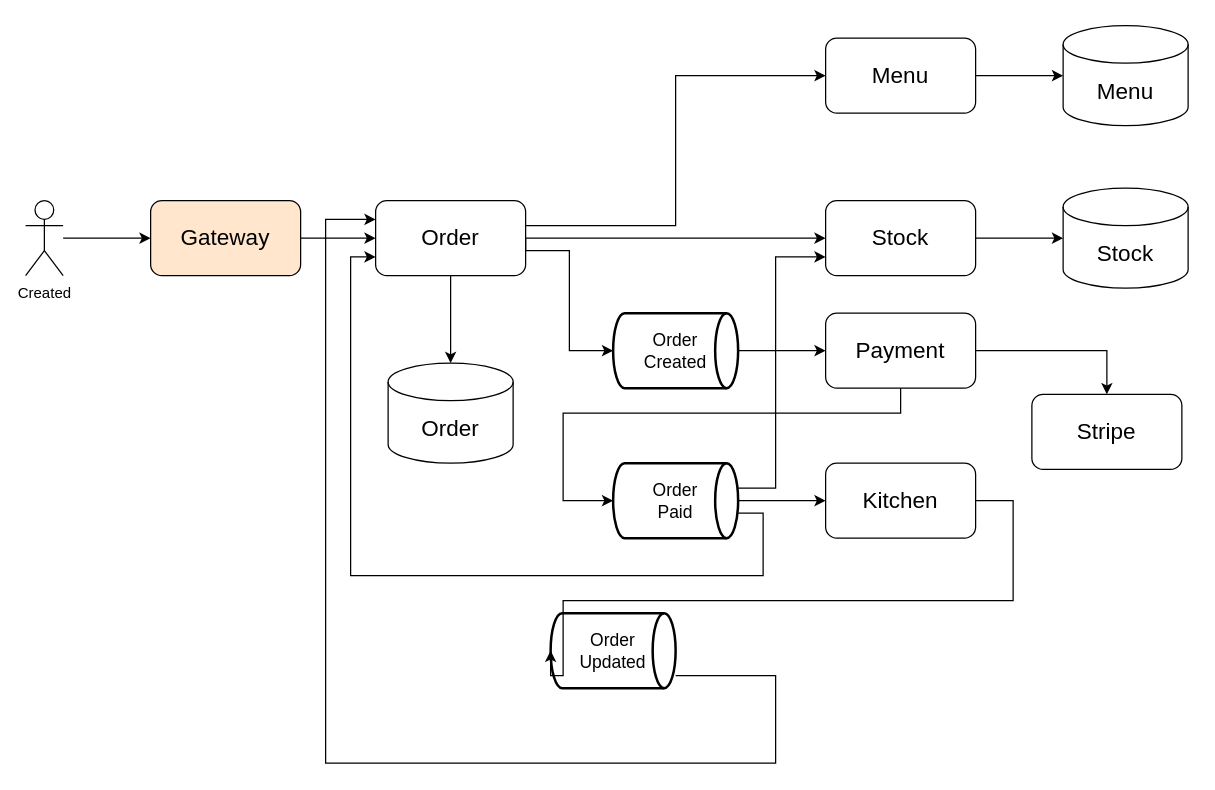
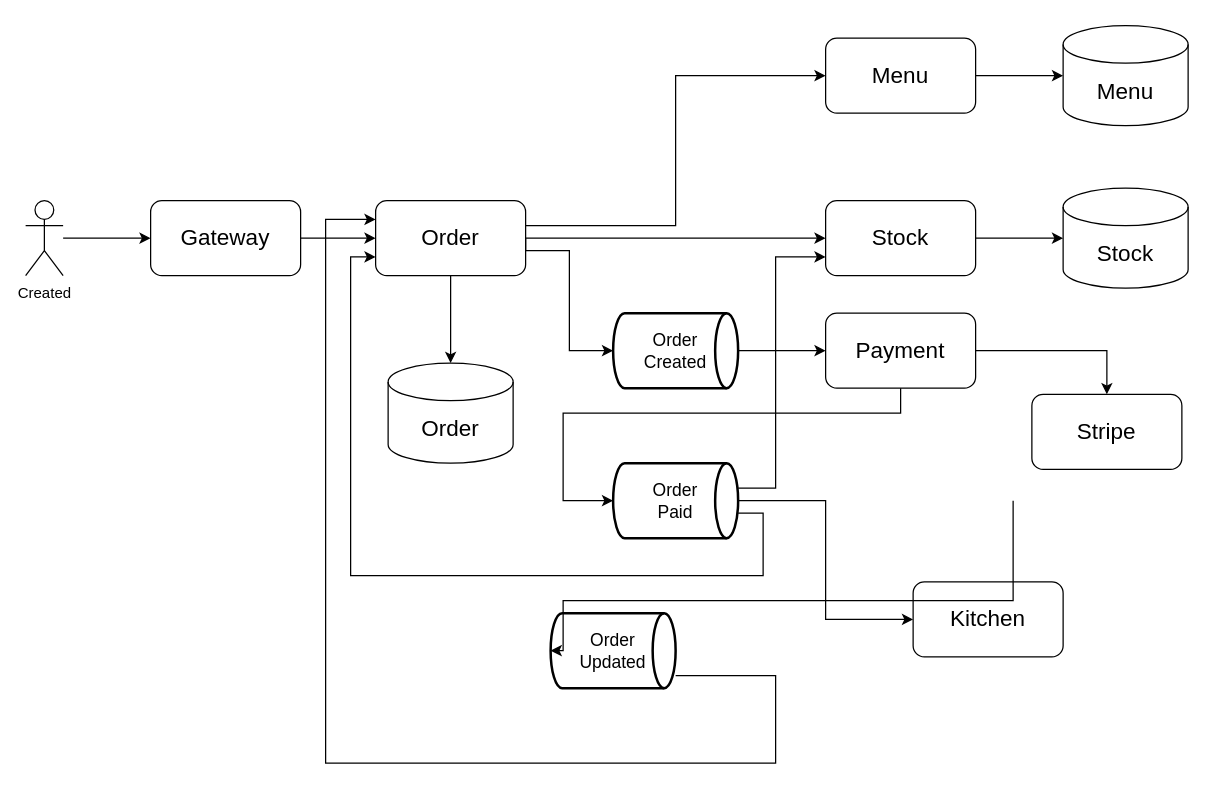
node "Gateway": fillcolor #ffe6cc -> #ffffff
node "Kitchen": moved (901, 501) -> (988, 619)
